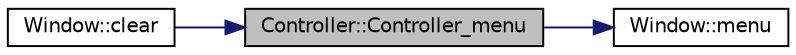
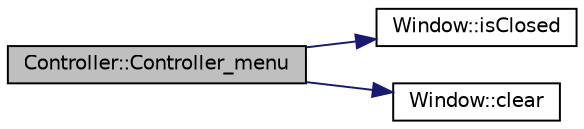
edge "Window::clear" -> "Controller::Controller_menu": reversed
node "Window::menu": label "Window::menu" -> "Window::isClosed"
